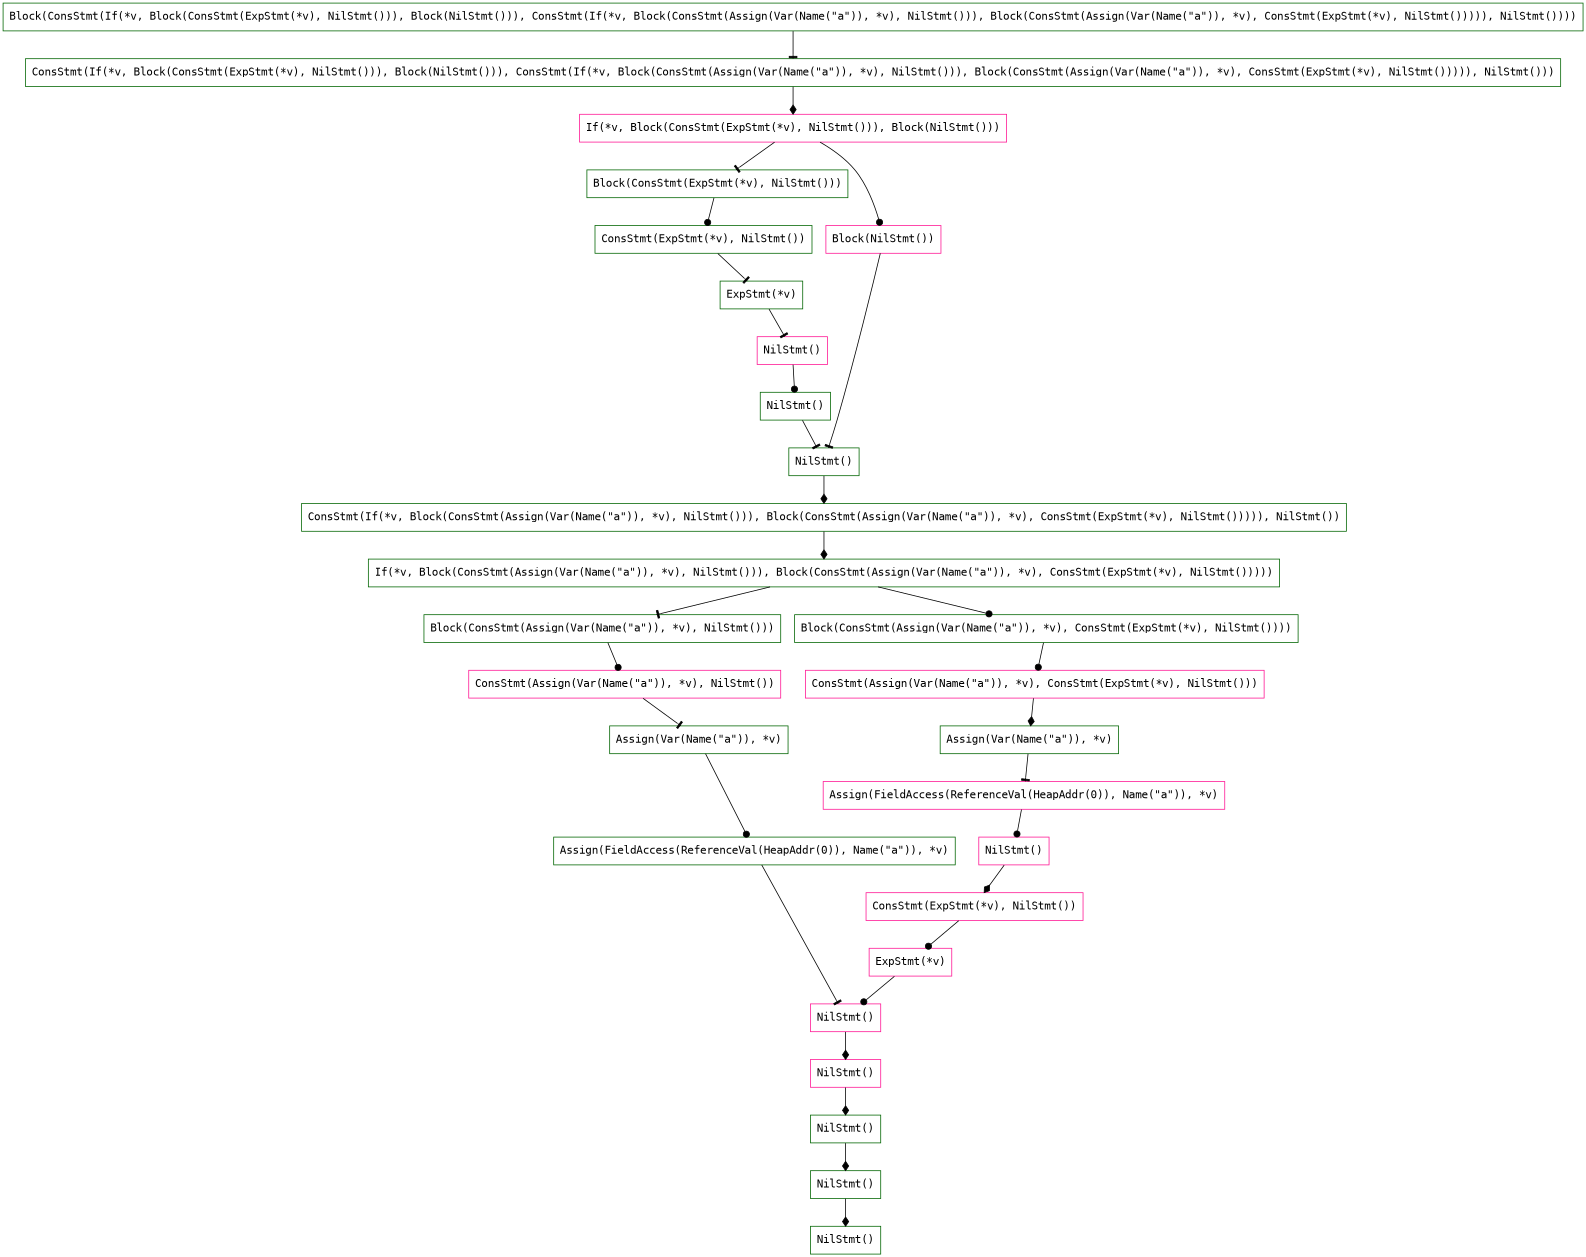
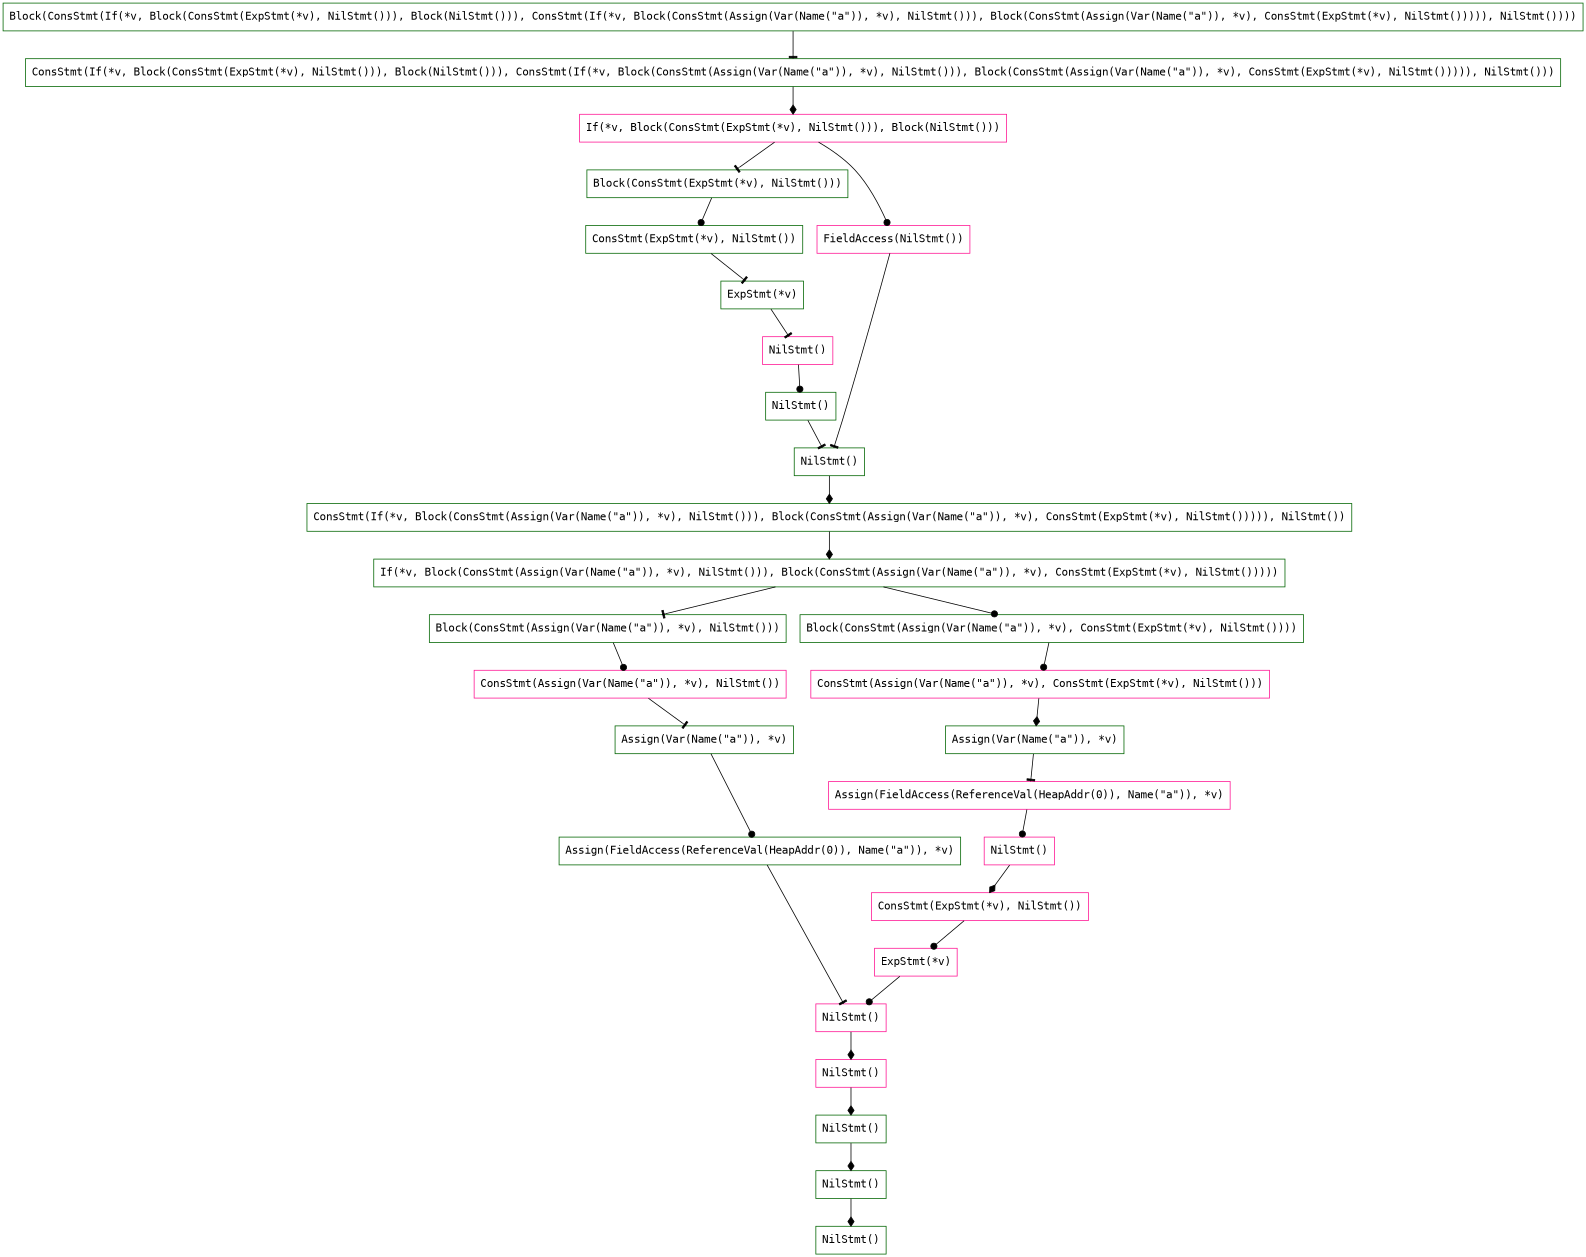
node "Block(NilStmt())": label "Block(NilStmt())" -> "FieldAccess(NilStmt())"
